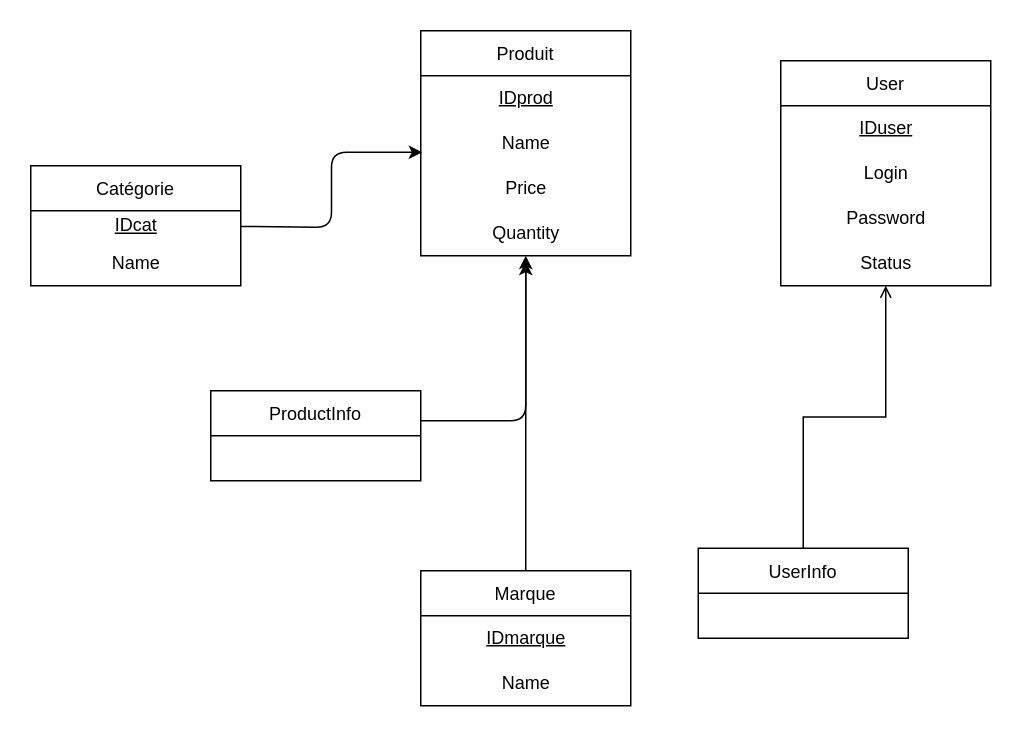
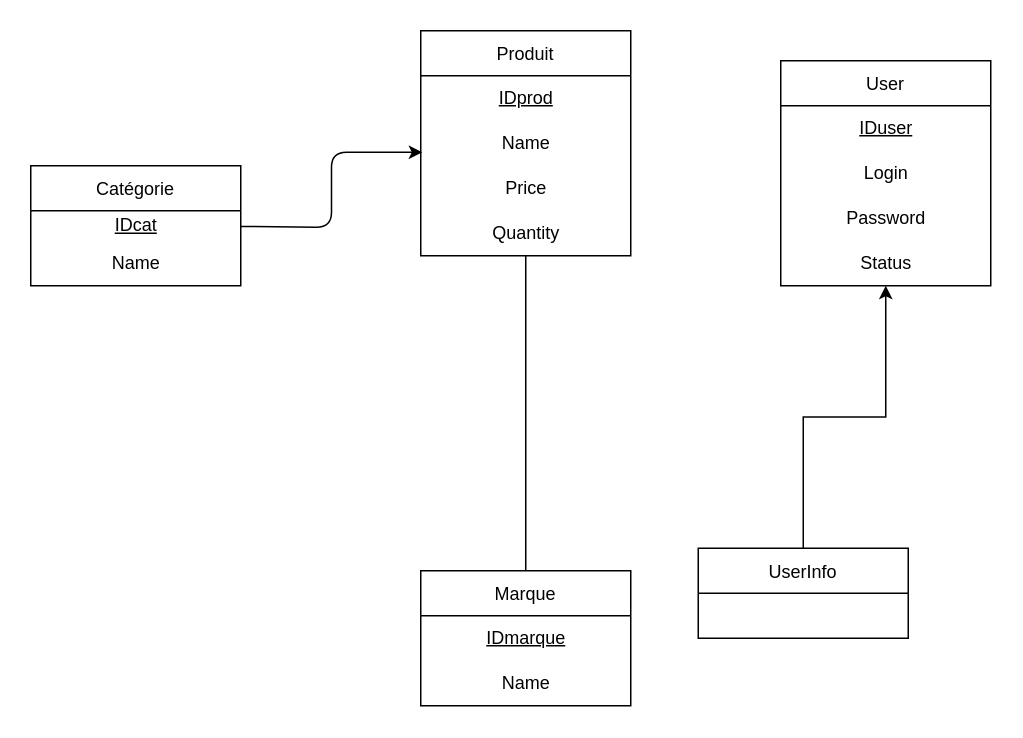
edge "Marque" -> "Produit": arrowhead classic -> none
edge "UserInfo" -> "User": arrowhead open -> classic
edge "ProductInfo" -> "Quantity": removed
node "ProductInfo": removed
